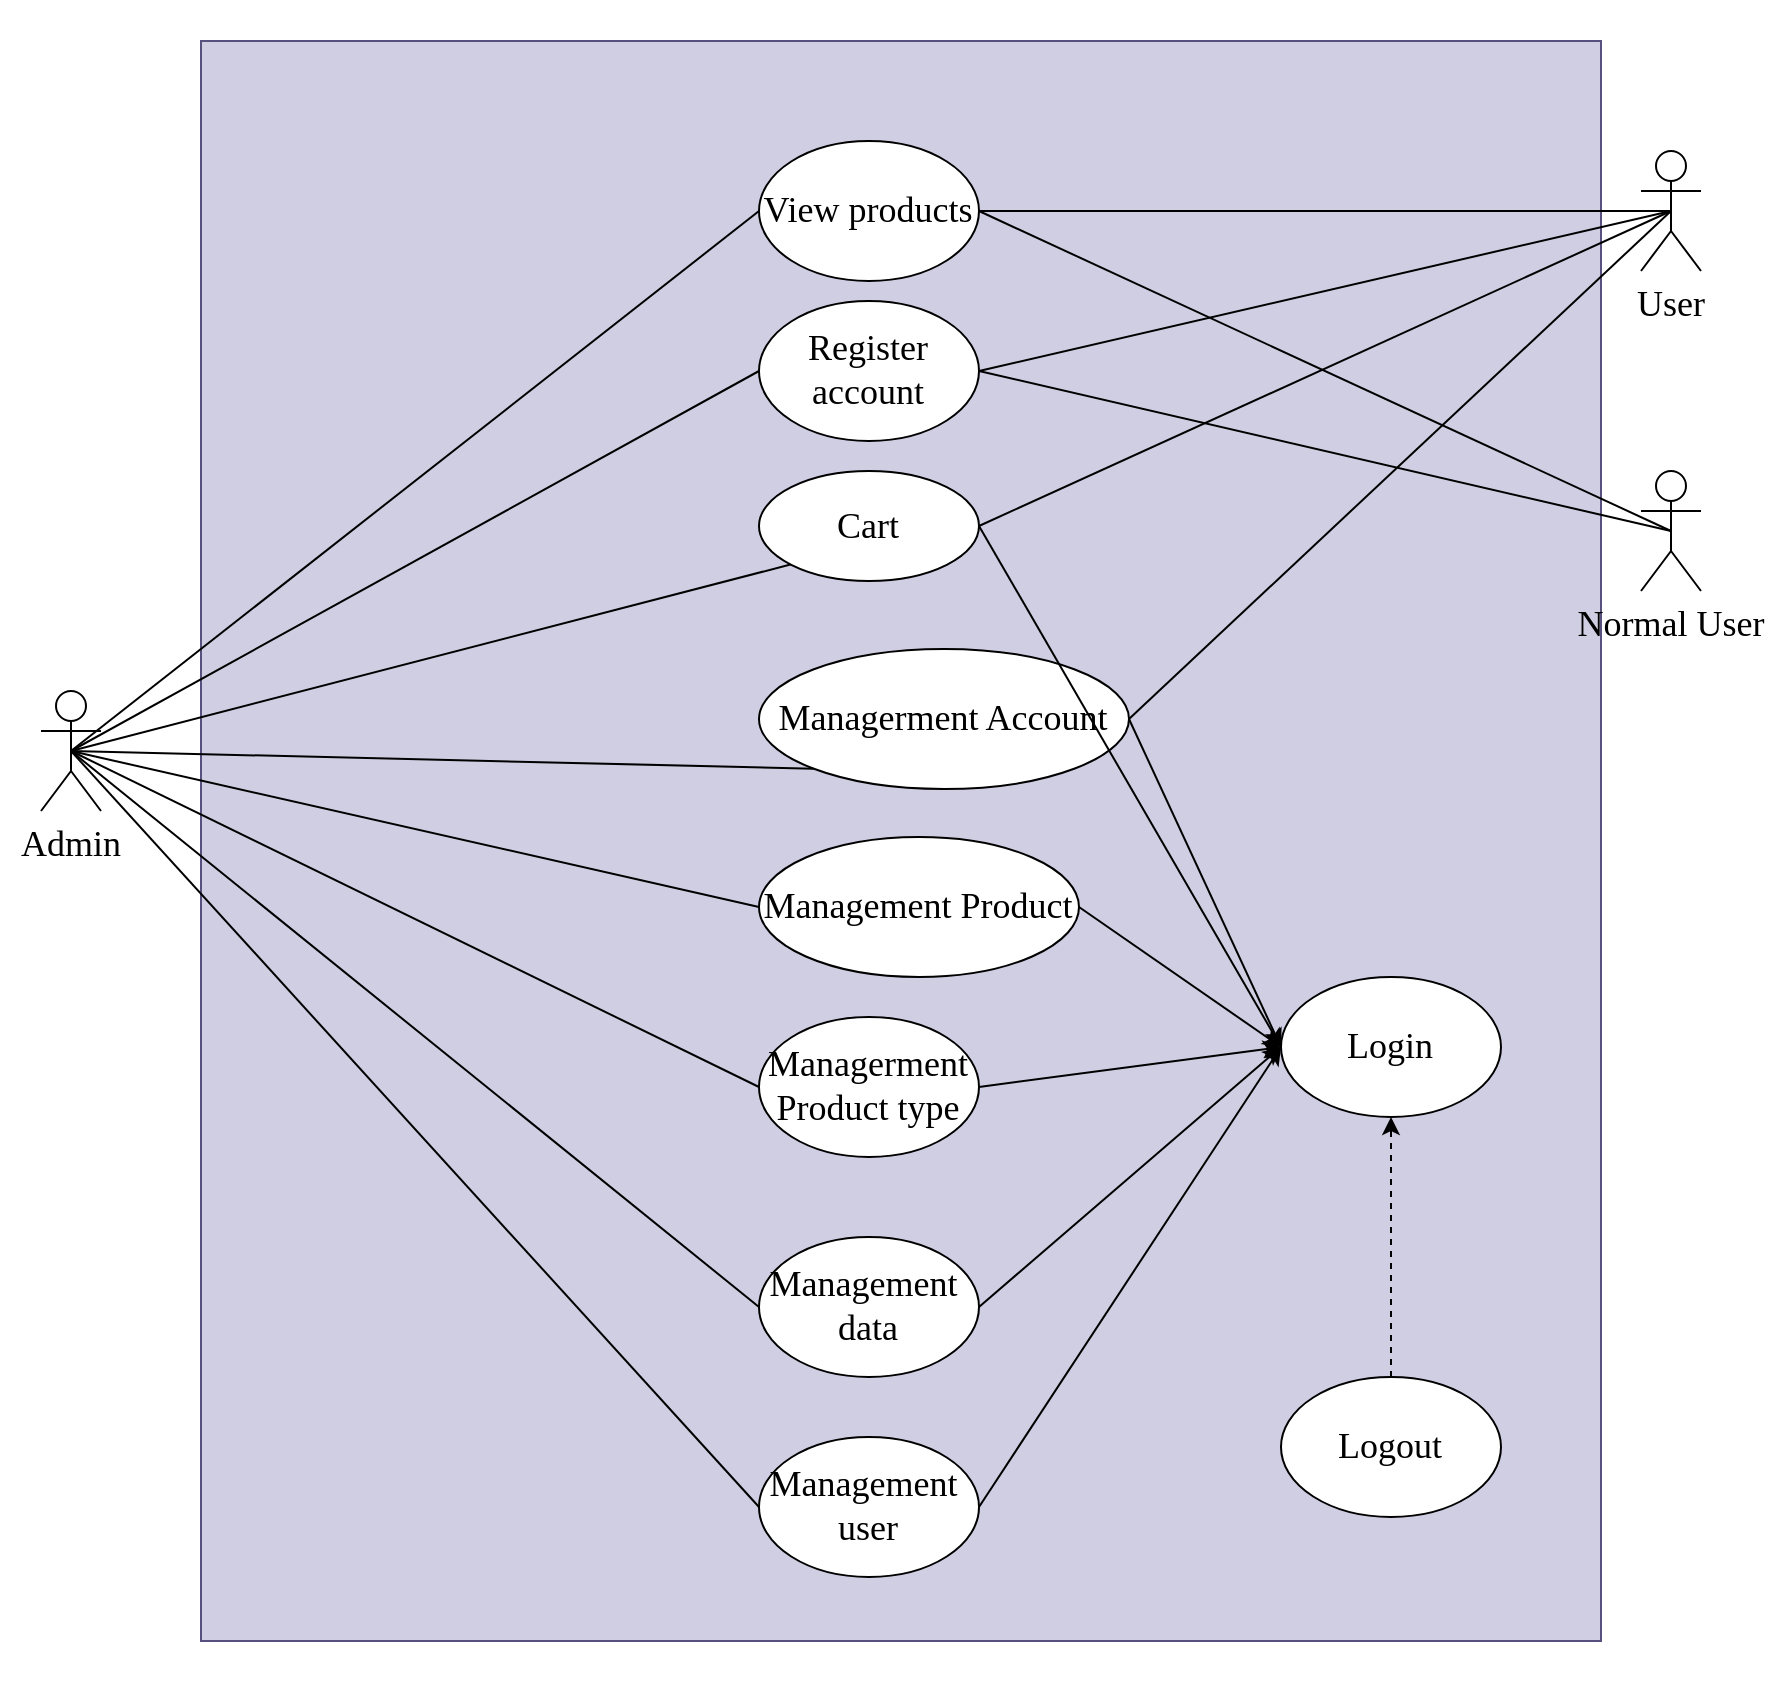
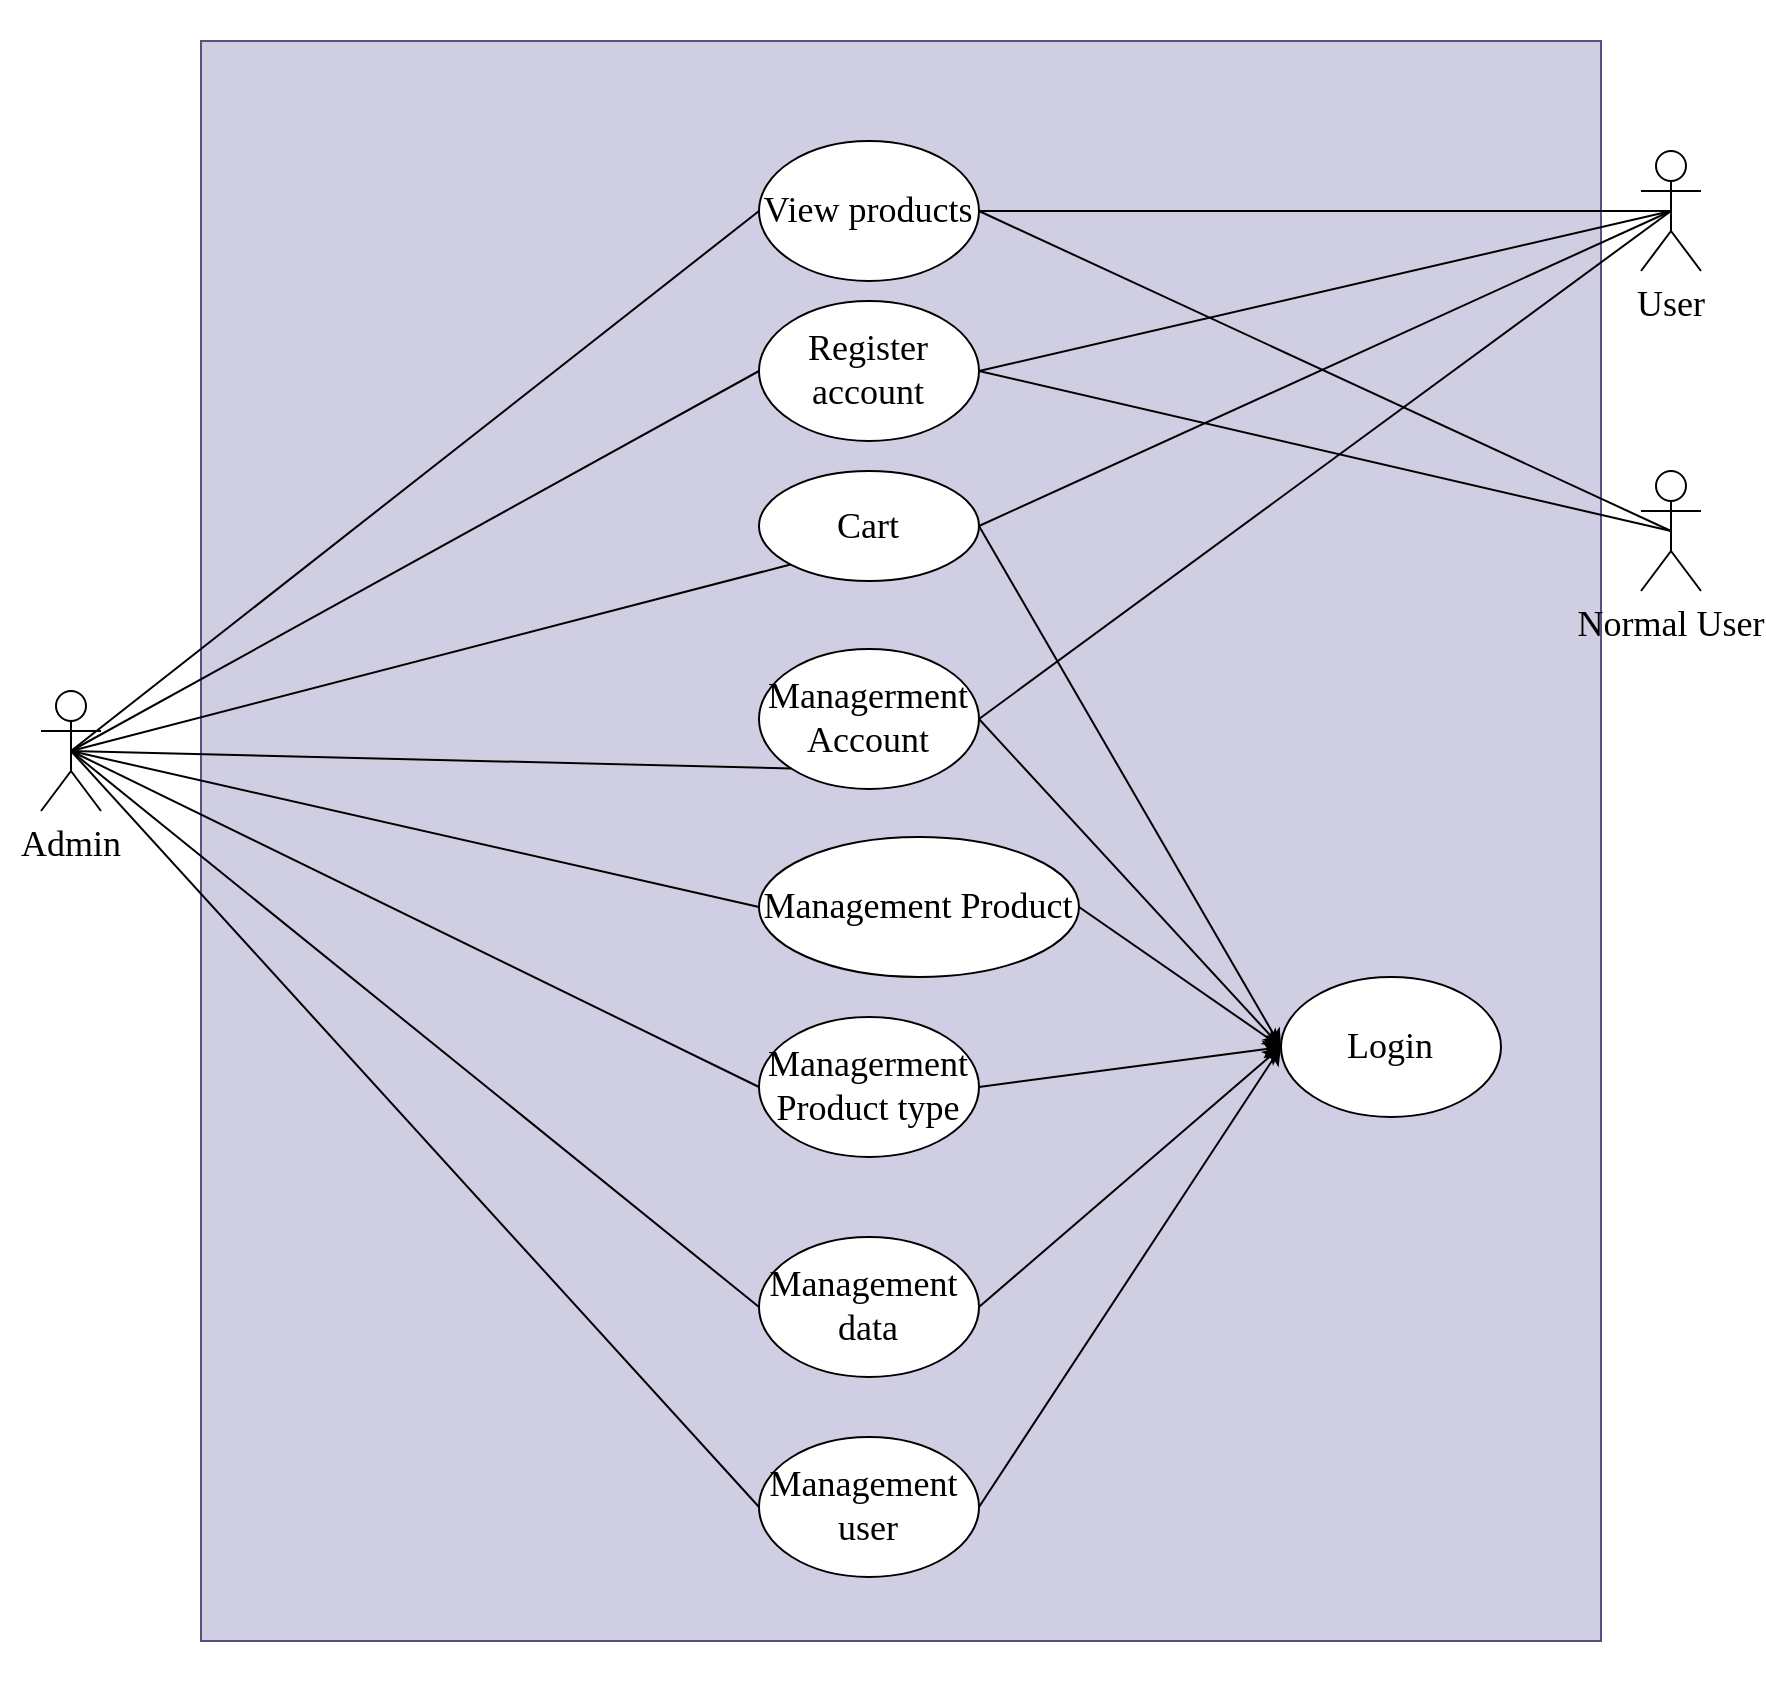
node "Managerment Account": size 370x140 -> 220x140
edge "Logout" -> "Login": removed
node "Logout": removed
